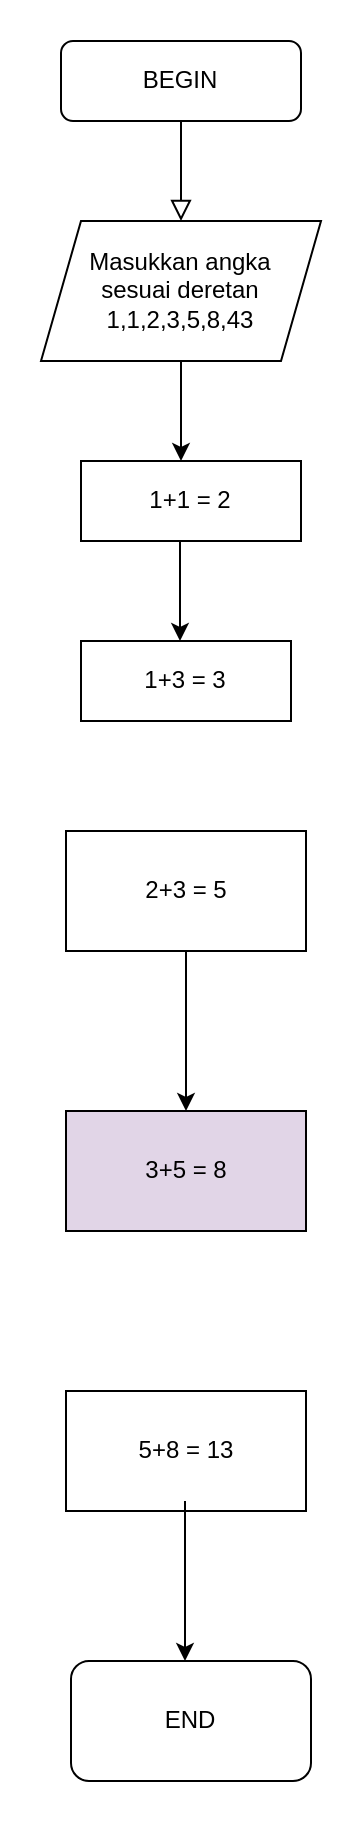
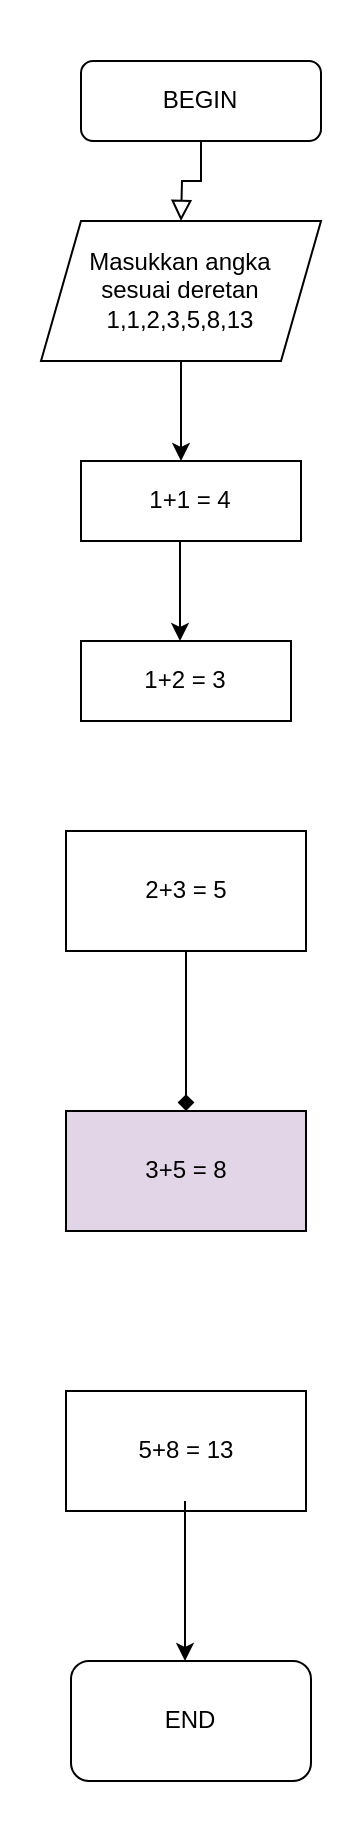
node "BEGIN": moved (181, 81) -> (201, 101)
node "Masukkan angka sesuai deretan 1,1,2,3,5,8,43": label "Masukkan angka sesuai deretan 1,1,2,3,5,8,43" -> "Masukkan angka sesuai deretan 1,1,2,3,5,8,13"
node "1+1 = 2": label "1+1 = 2" -> "1+1 = 4"
node "1+3 = 3": label "1+3 = 3" -> "1+2 = 3"
edge "2+3 = 5" -> "3+5 = 8": arrowhead classic -> diamond
